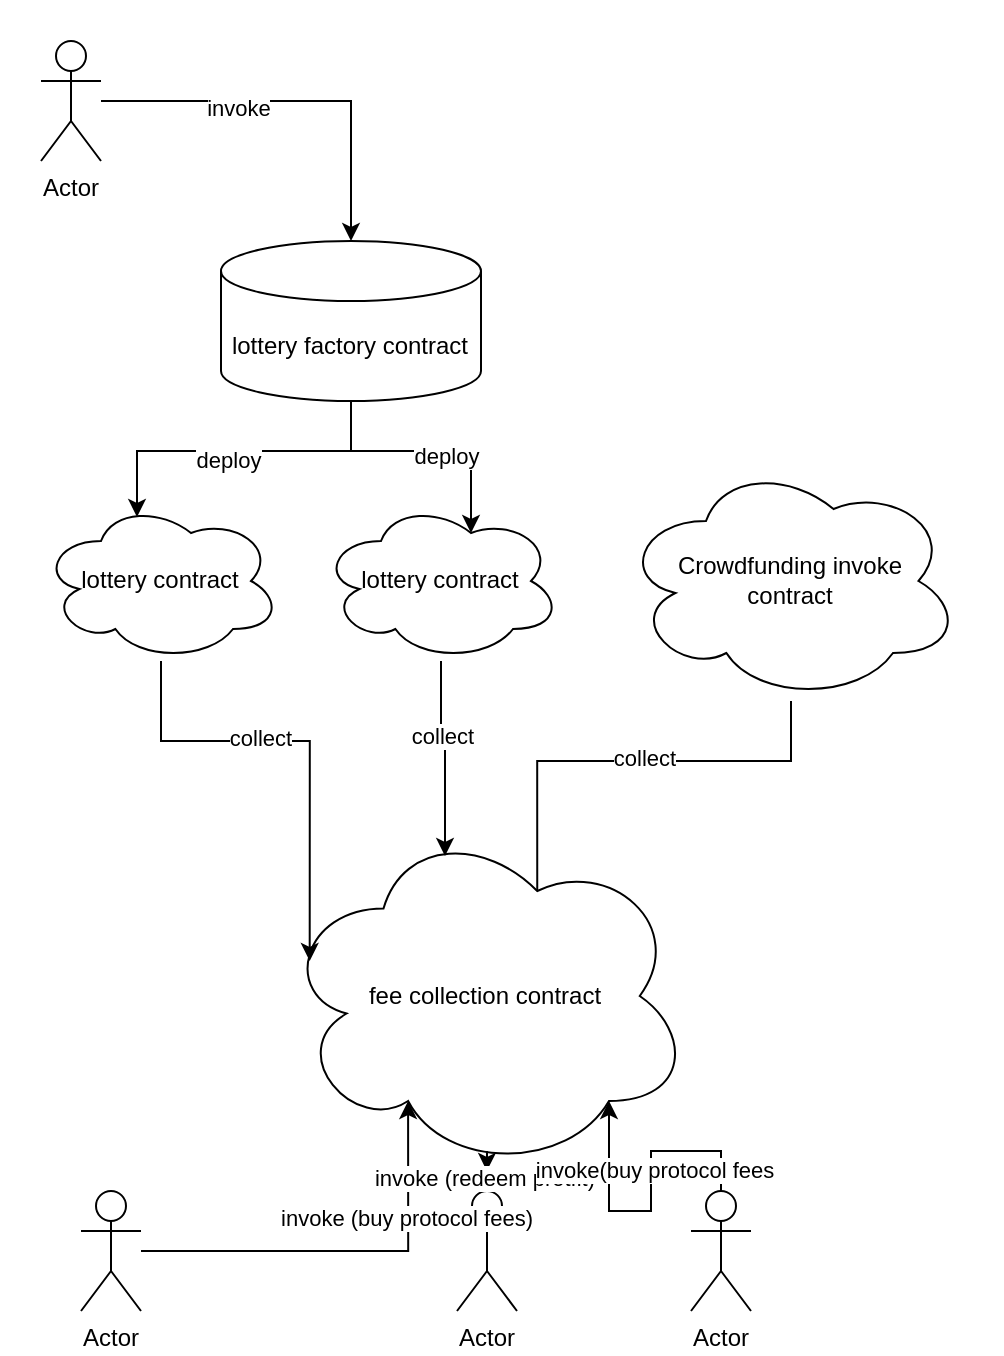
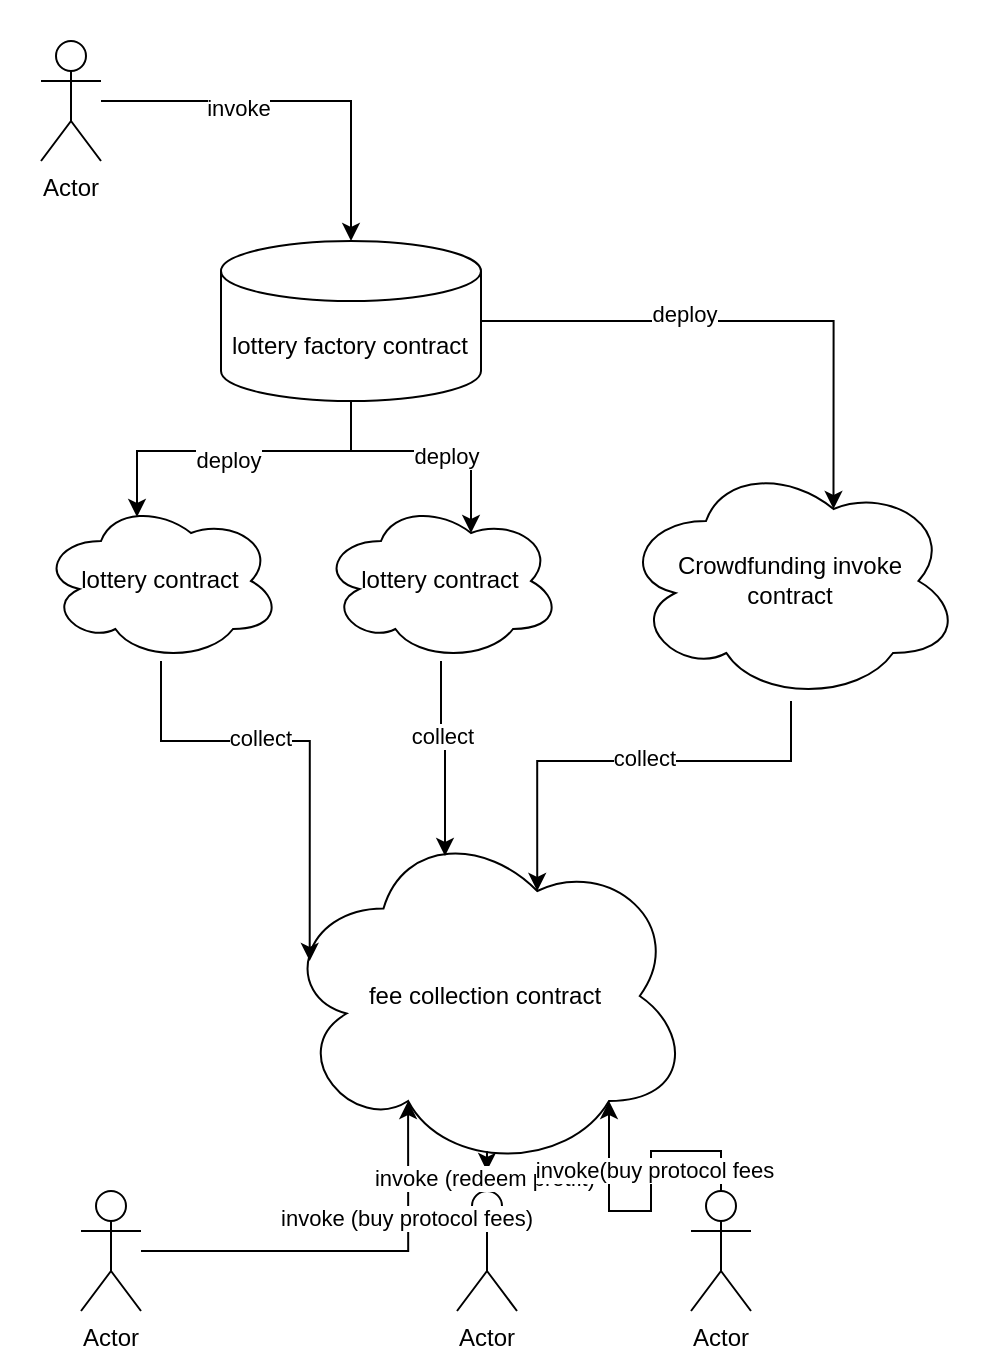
edge "lottery factory contract" -> "Crowdfunding invoke contract": added, label "deploy"
edge "Crowdfunding invoke contract" -- "fee collection contract": arrowhead none -> classic
